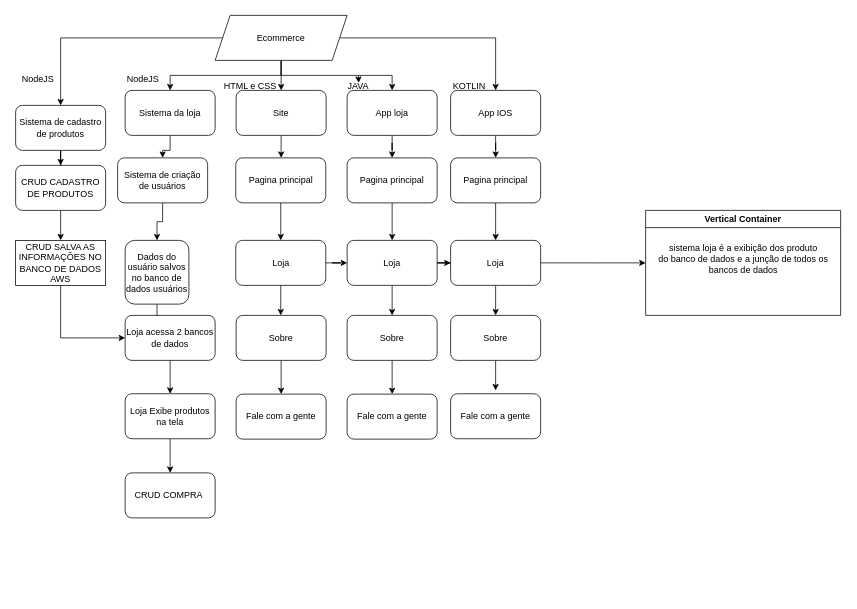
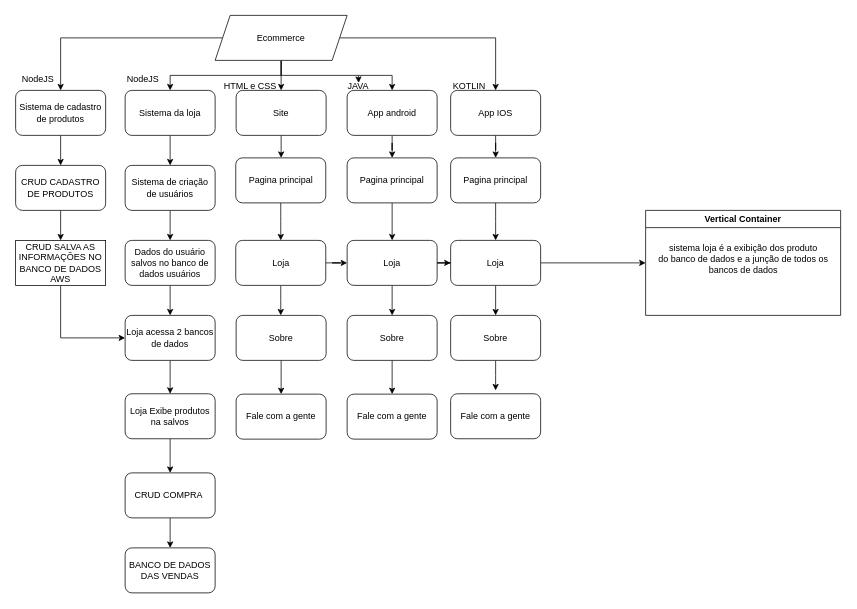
node "App loja": label "App loja" -> "App android"
node "Sistema de cadastro de produtos": moved (60, 128) -> (60, 113)
node "Sistema de criação de usuários": moved (162, 180) -> (170, 188)
node "Dados do usuário salvos no banco de dados usuários": size 64x64 -> 90x45
node "Loja Exibe produtos na tela": label "Loja Exibe produtos na tela" -> "Loja Exibe produtos na salvos"
edge "CRUD COMPRA" -> "BANCO DE DADOS DAS VENDAS": added
node "BANCO DE DADOS DAS VENDAS": added
